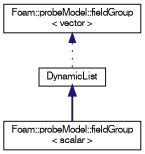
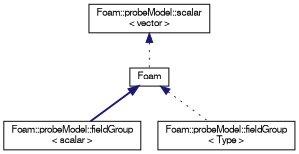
node "Foam::probeModel::fieldGroup < vector >": label "Foam::probeModel::fieldGroup < vector >" -> "Foam::probeModel::scalar < vector >"
node "DynamicList": label "DynamicList" -> "Foam"
node "Foam::probeModel::fieldGroup < Type >": added
